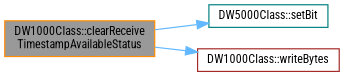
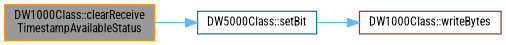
edge "DW1000Class::clearReceive TimestampAvailableStatus" -> "DW1000Class::writeBytes": now "DW5000Class::setBit" -> "DW1000Class::writeBytes"
